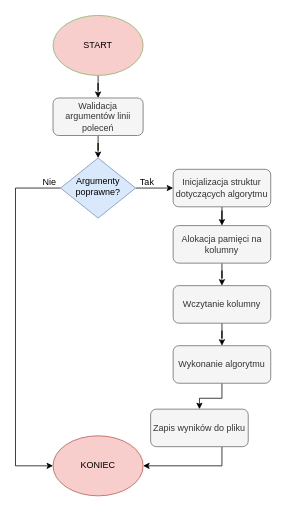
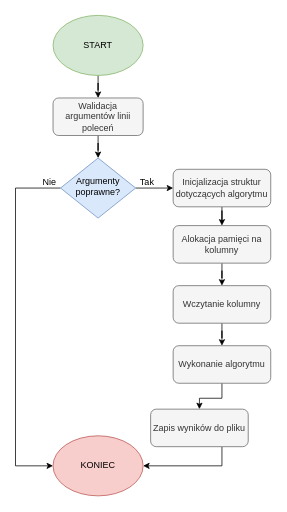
node "START": fillcolor #f8cecc -> #d5e8d4
